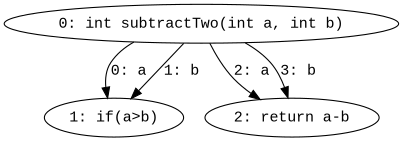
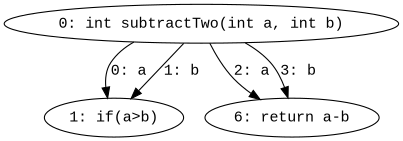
node "2: return a-b": label "2: return a-b" -> "6: return a-b"
